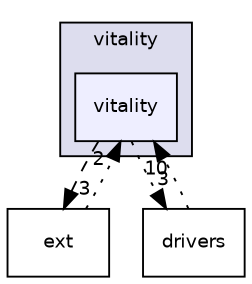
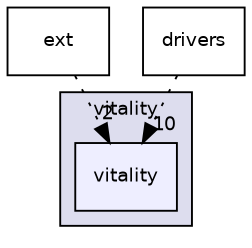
edge "vitality" -> "drivers": removed
edge "vitality" -> "ext": removed
